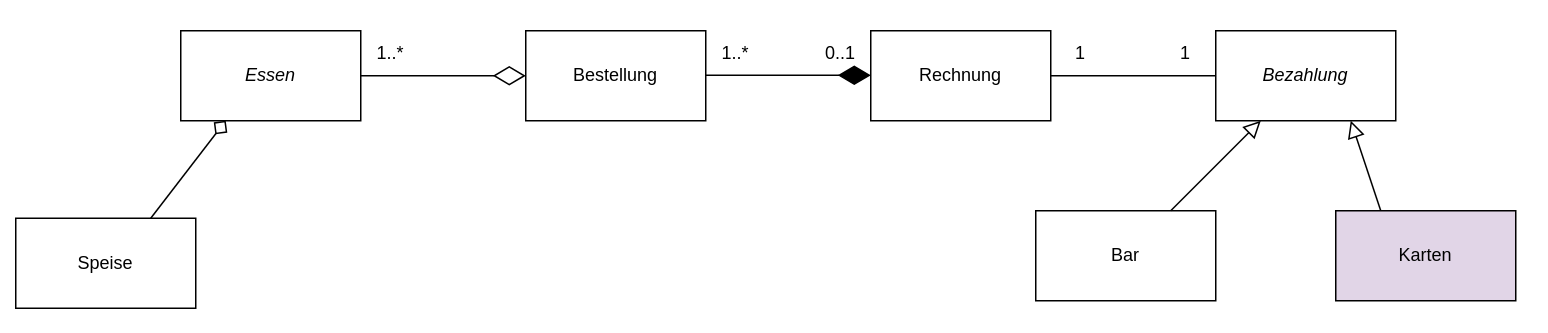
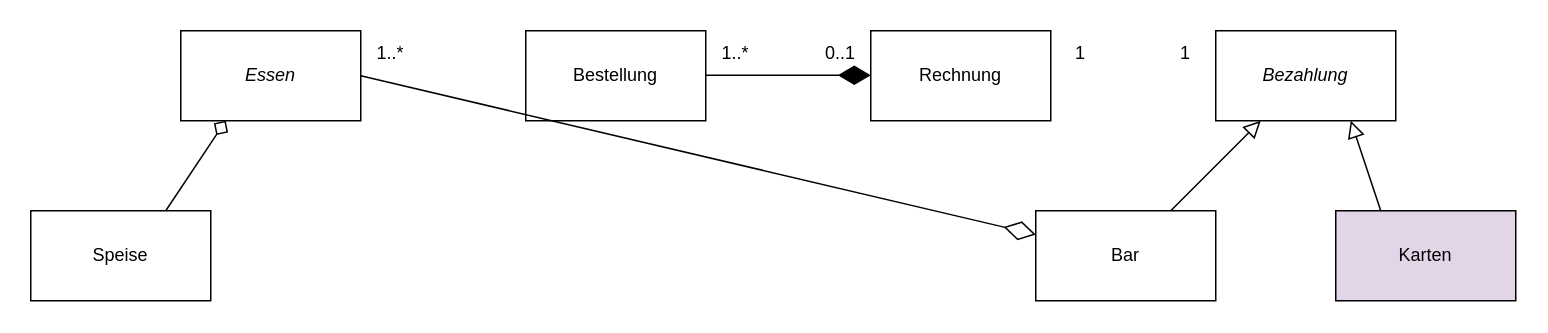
edge "Essen" -> "Bestellung": now "Essen" -> "Bar"
edge "Rechnung" -- "Bezahlung": removed
node "Speise": moved (106, 263) -> (121, 256)
